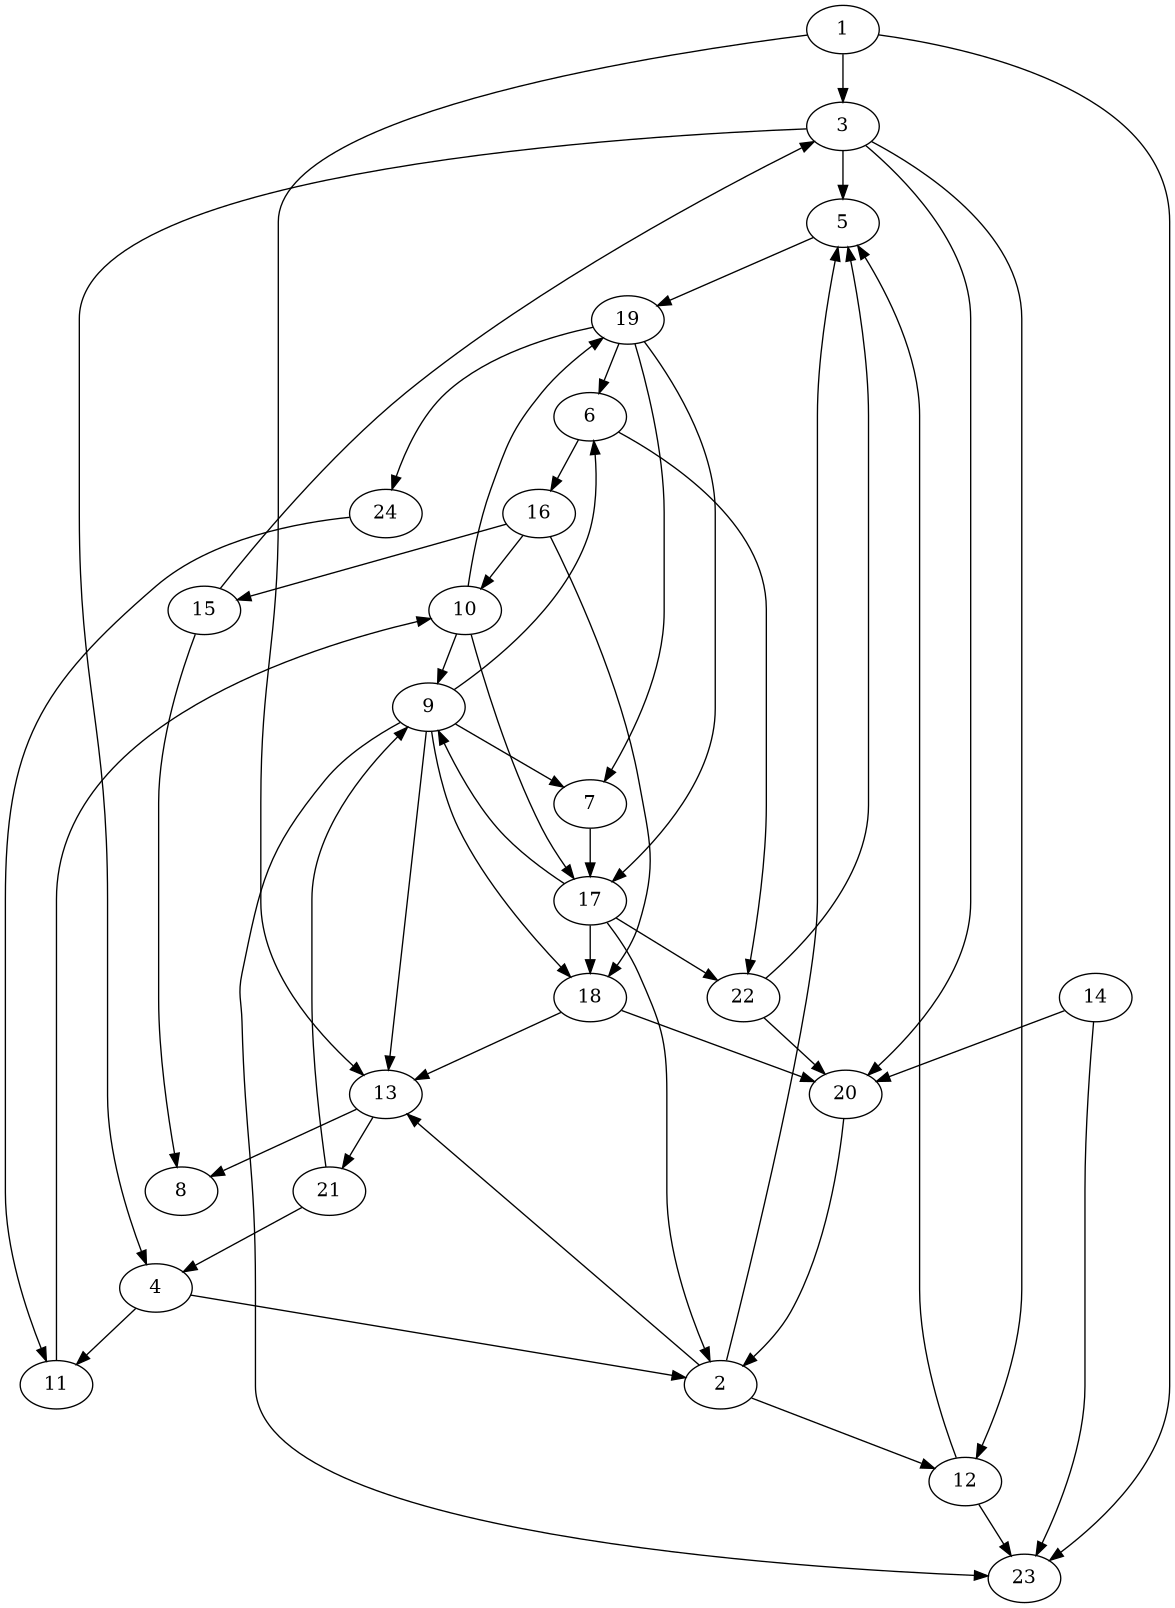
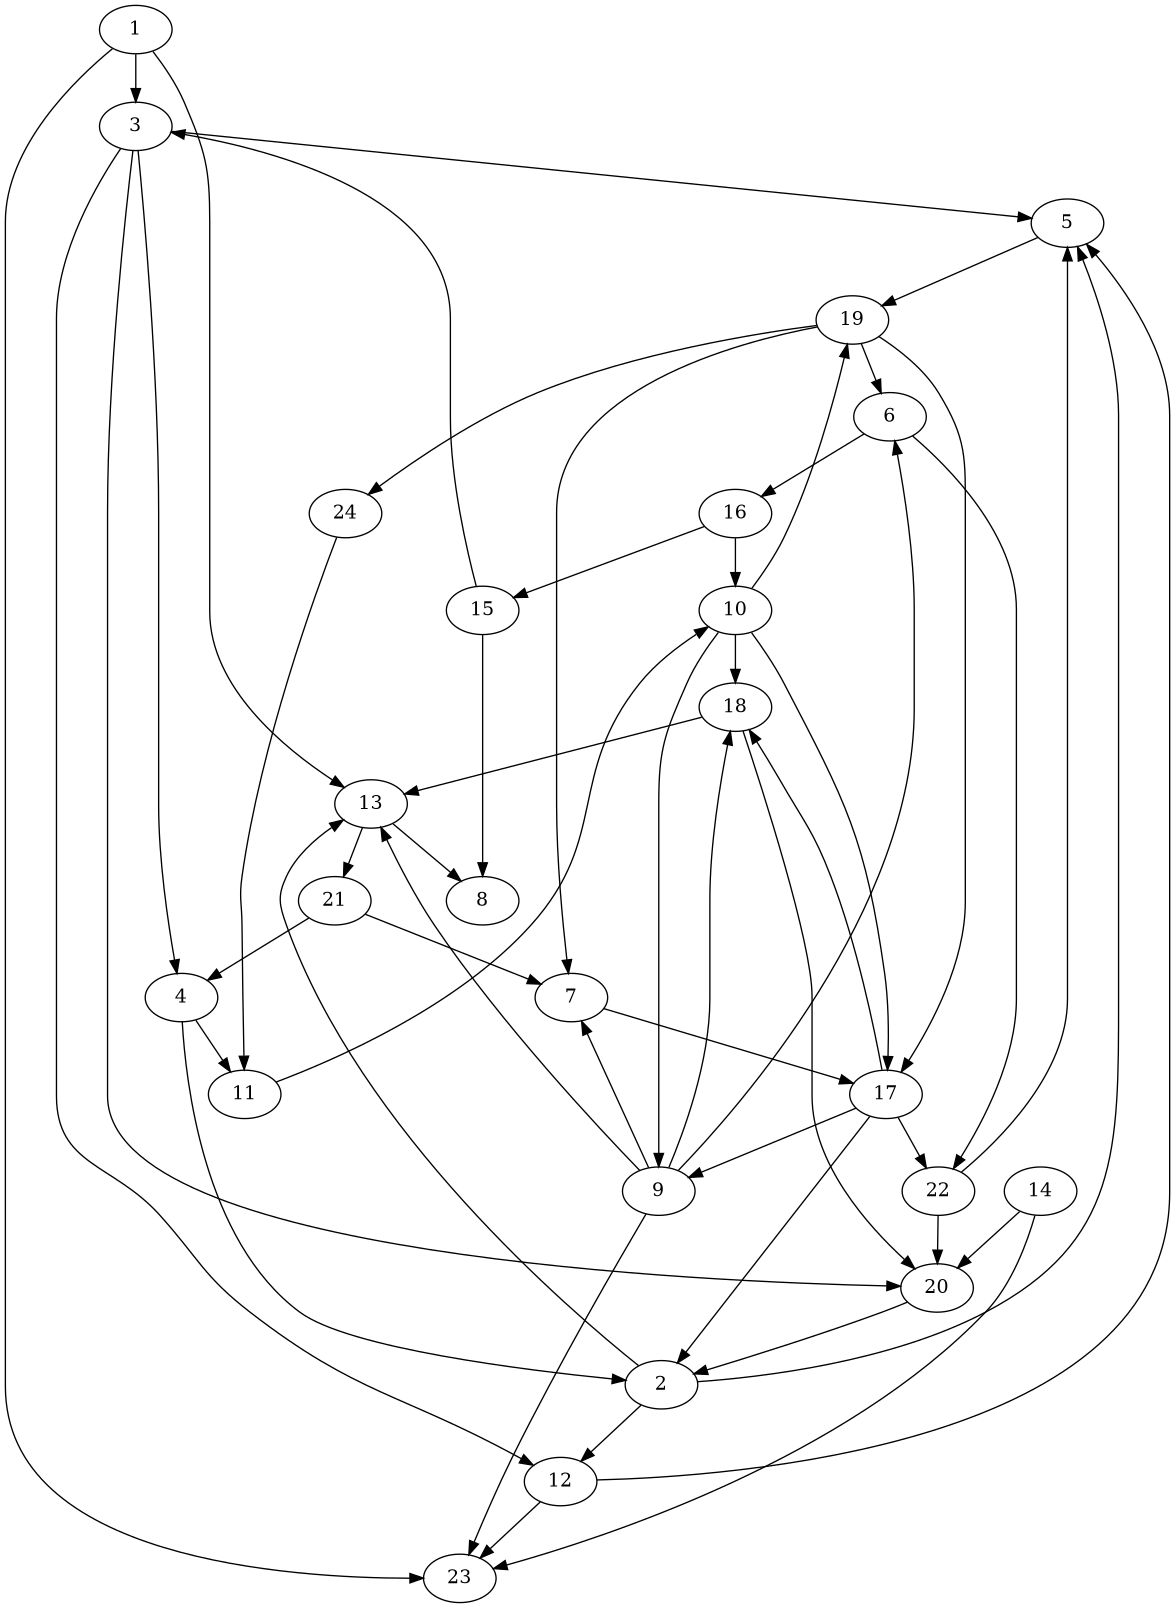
edge "16" -> "18": now "10" -> "18"
edge "21" -> "9": now "21" -> "7"
